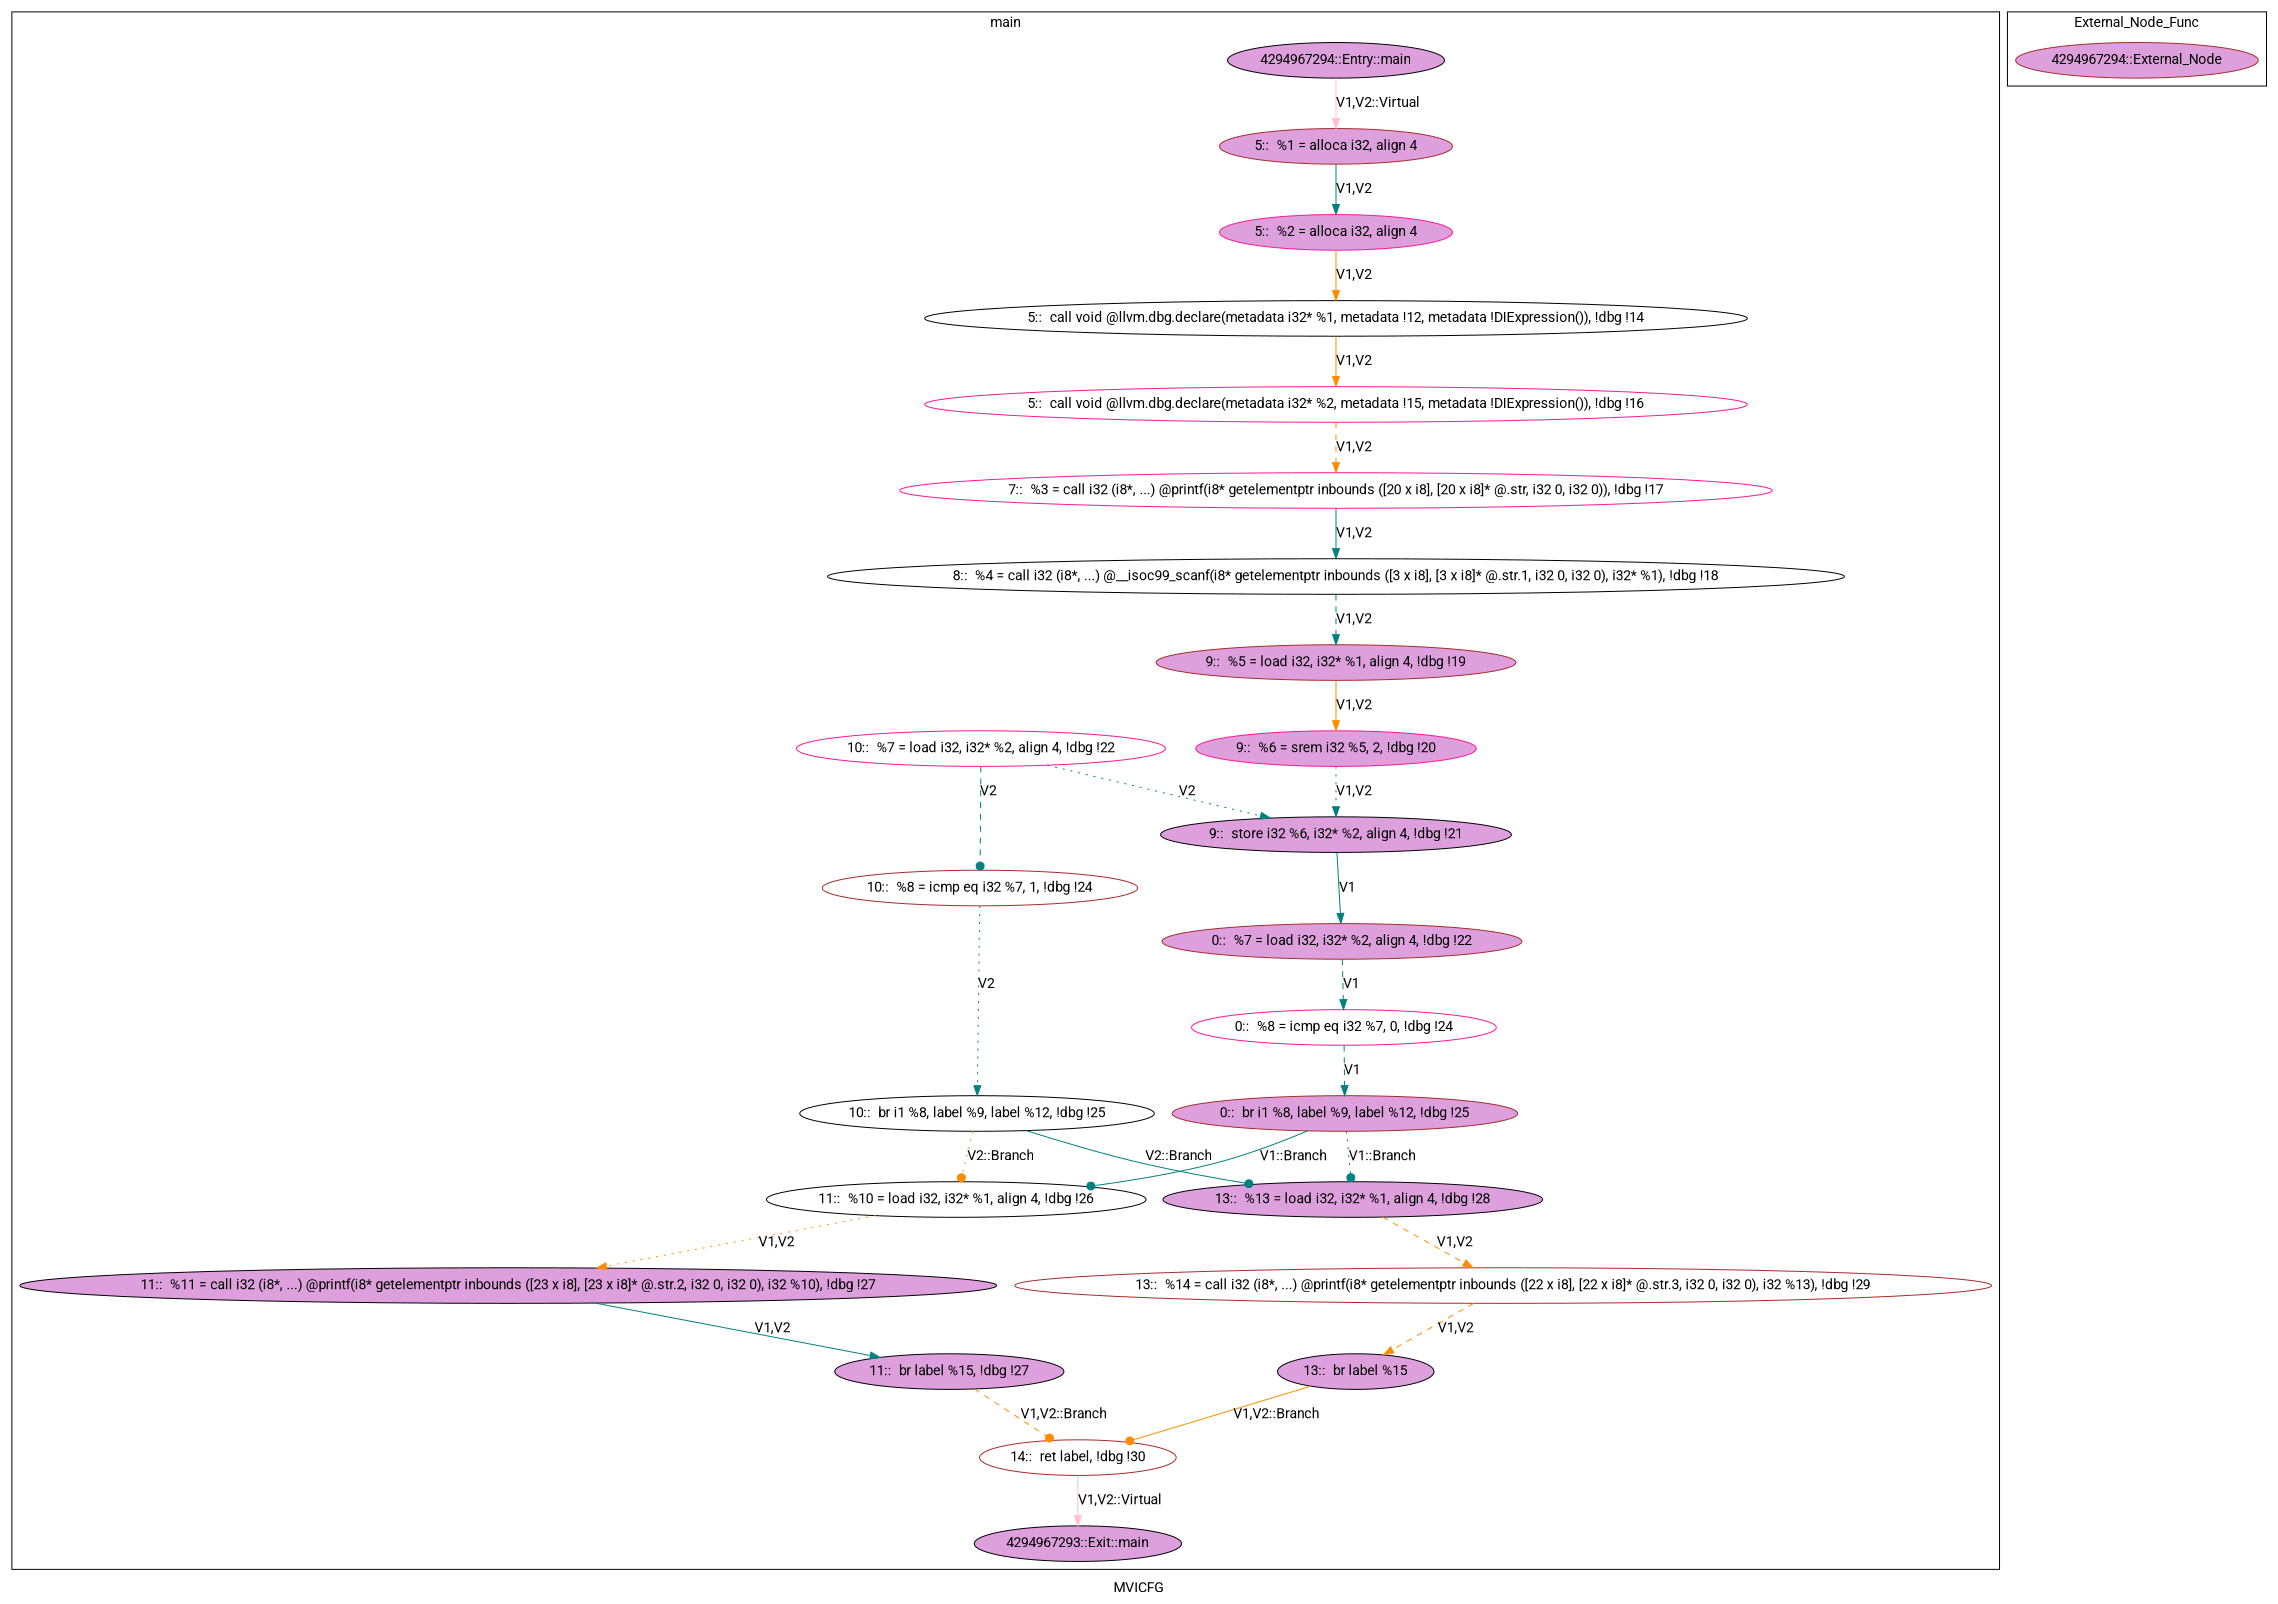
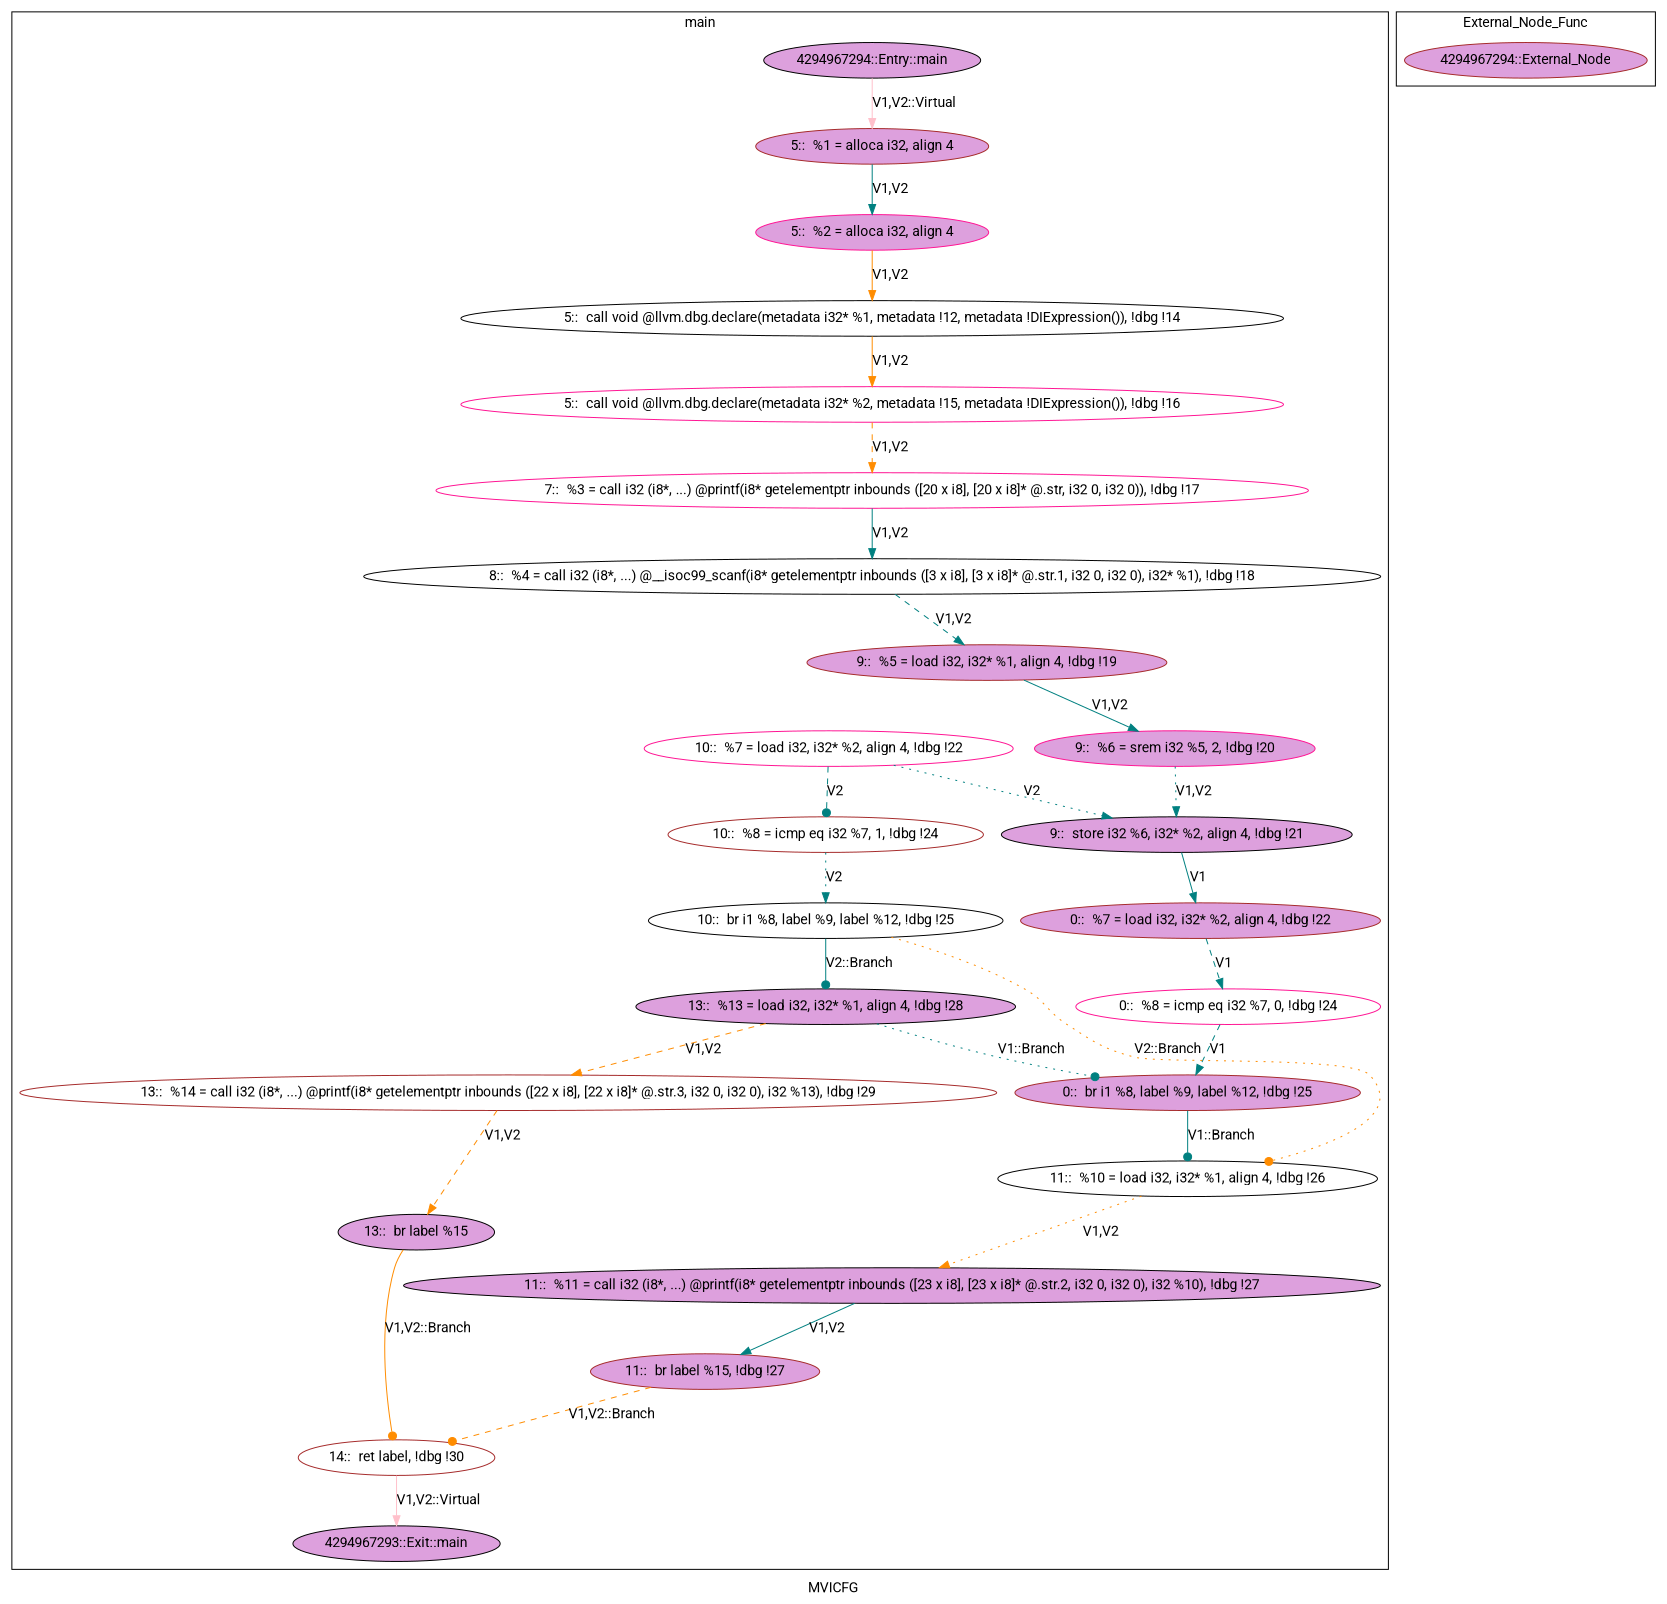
edge "9::  %5 = load i32, i32* %1, align 4, !dbg !19" -> "9::  %6 = srem i32 %5, 2, !dbg !20": color darkorange -> teal
edge "0::  br i1 %8, label %9, label %12, !dbg !25" -> "13::  %13 = load i32, i32* %1, align 4, !dbg !28": reversed
node "11::  br label %15, !dbg !27": color black -> brown
